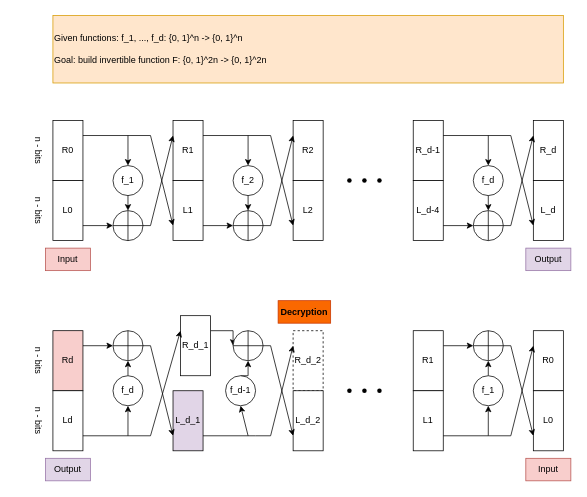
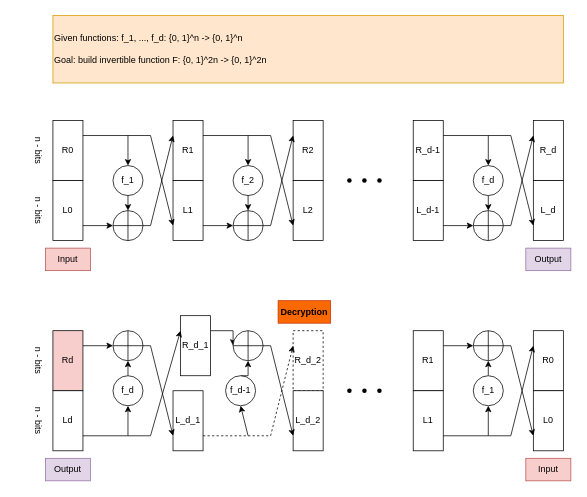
node "L_d-4": label "L_d-4" -> "L_d-1"
node "L_d_1": fillcolor #e1d5e7 -> #ffffff
edge "L_d_1" -> "R_d_2": style solid -> dashed
